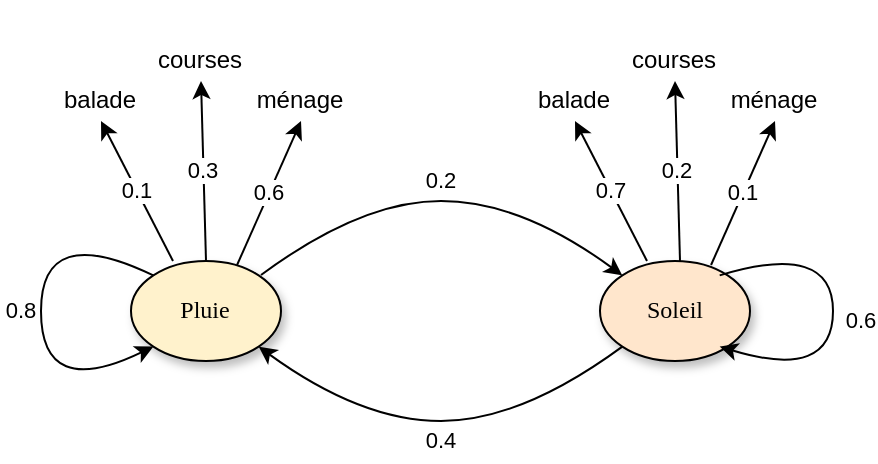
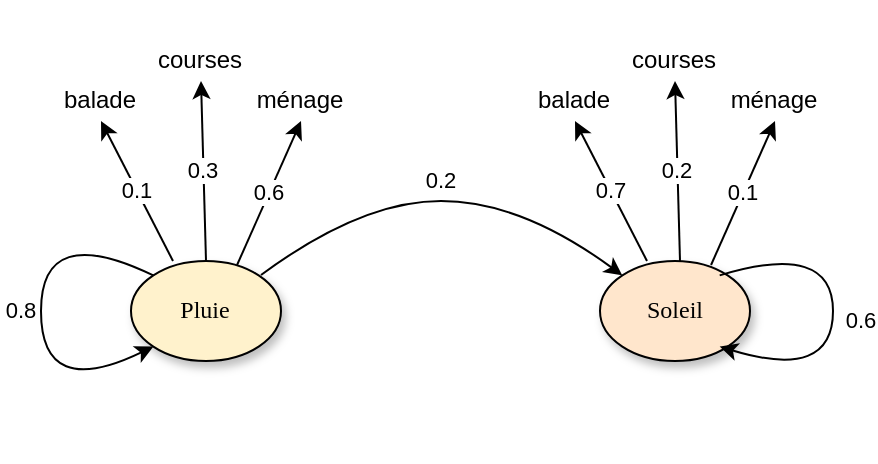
edge "Soleil" -> "Pluie": removed, label "0.4"
